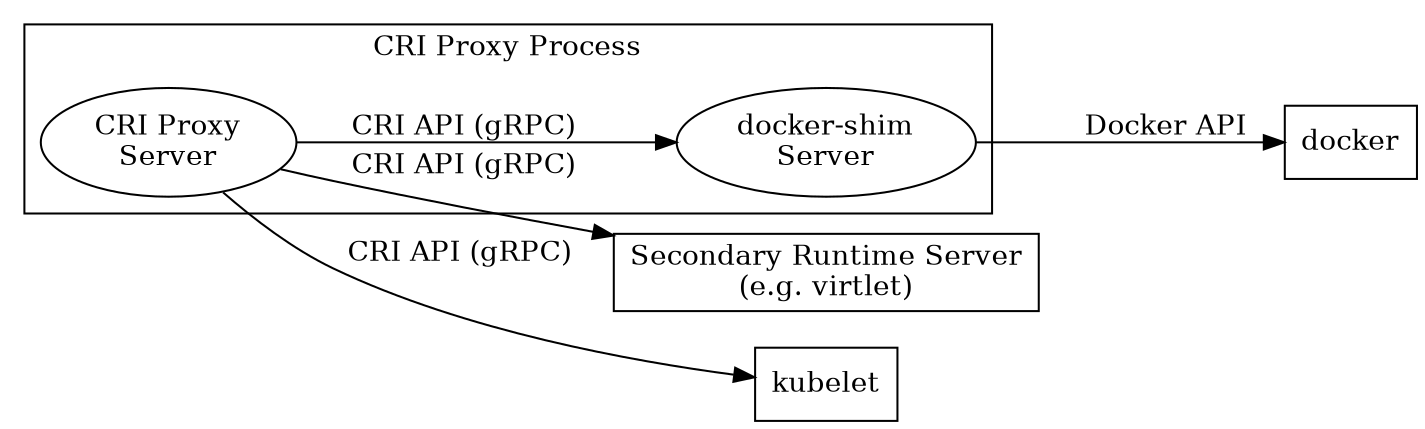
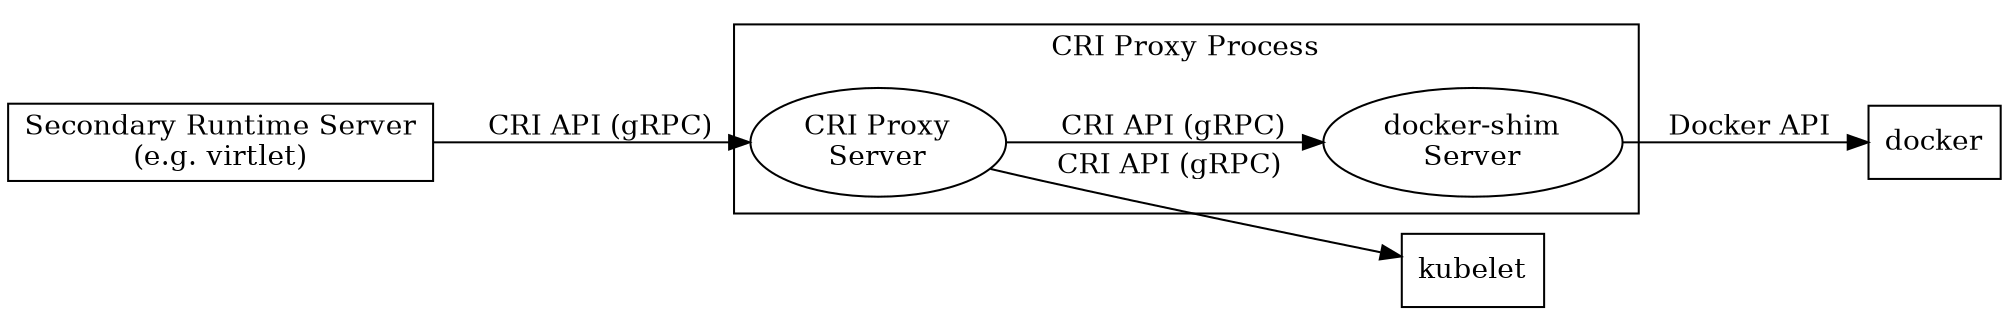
edge "CRI Proxy Server" -> "Secondary Runtime Server (e.g. virtlet)": reversed
